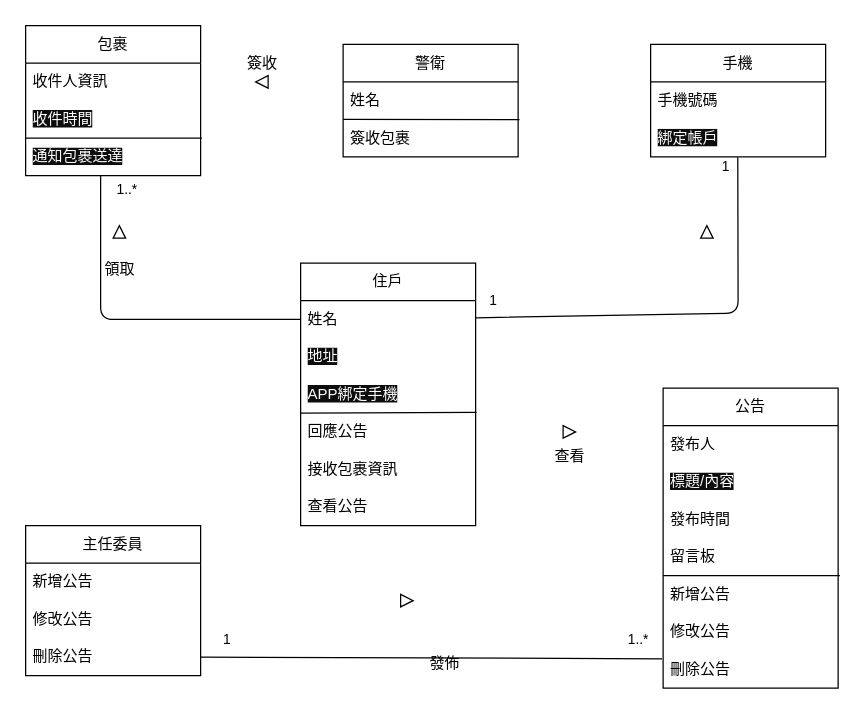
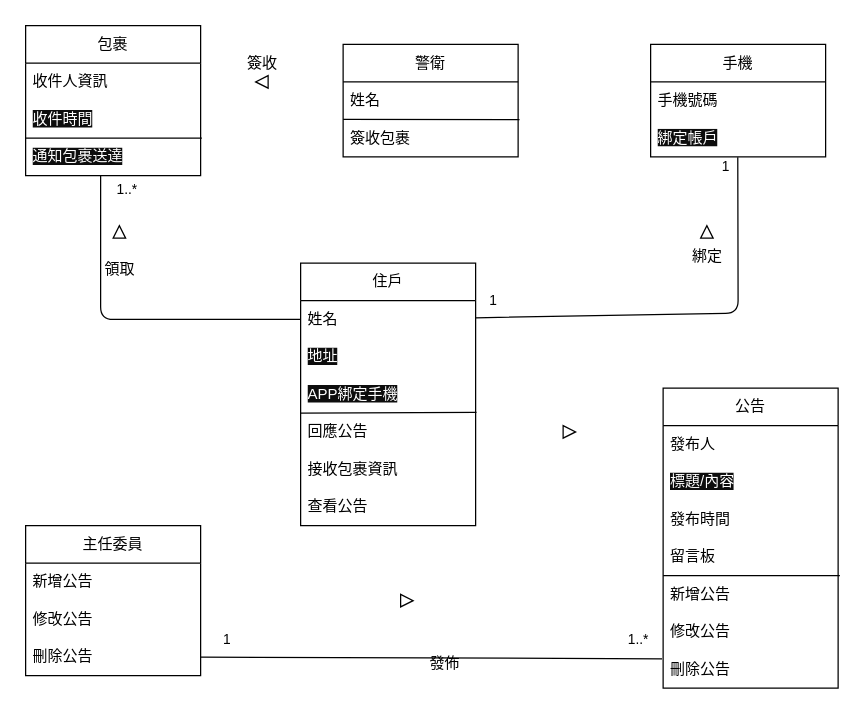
node "綁定": added
node "查看": removed
